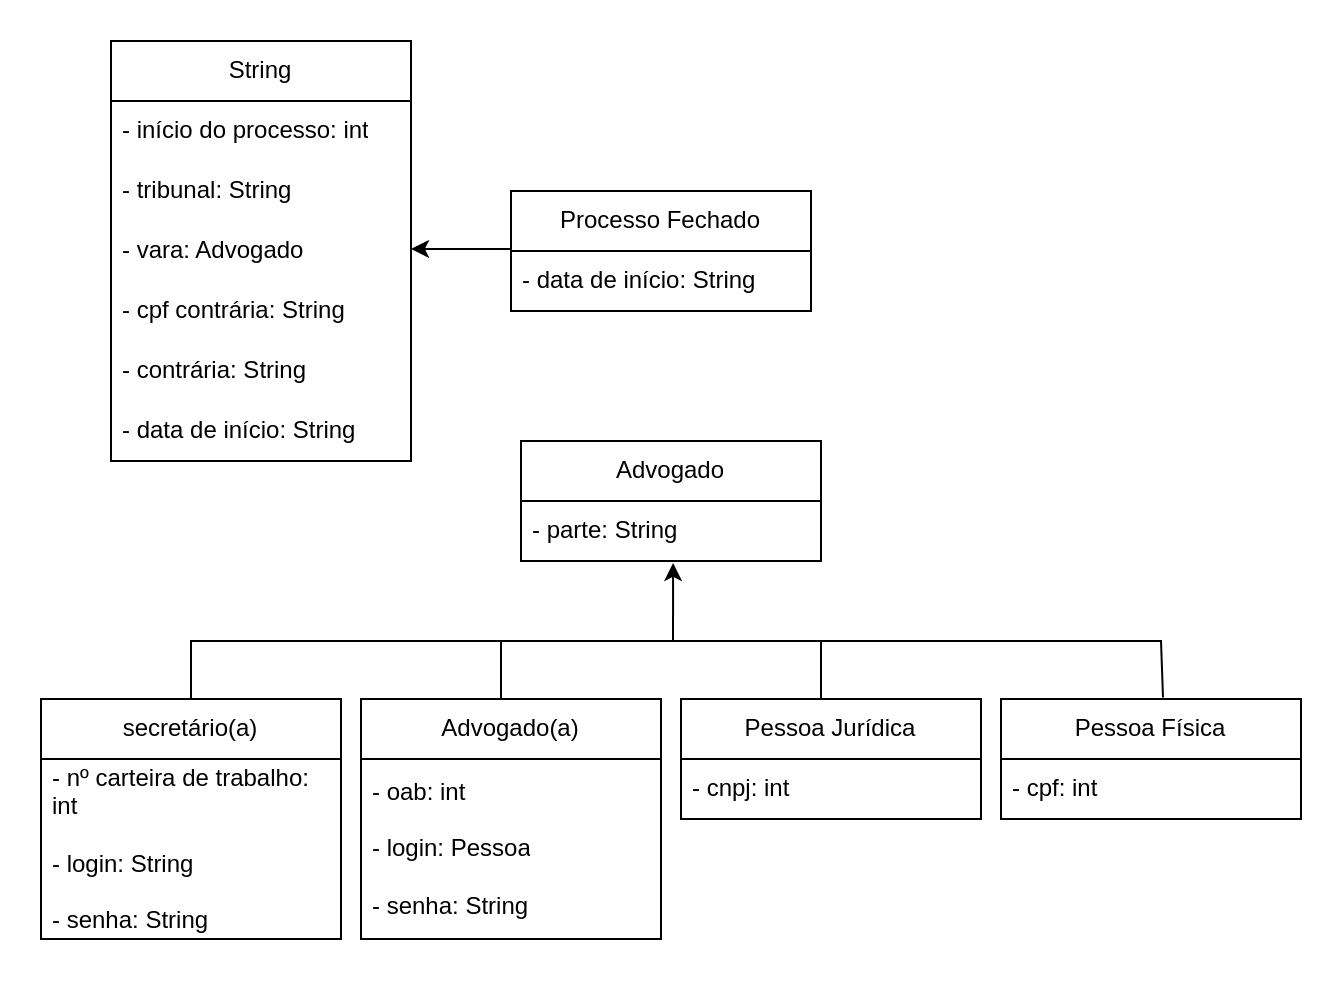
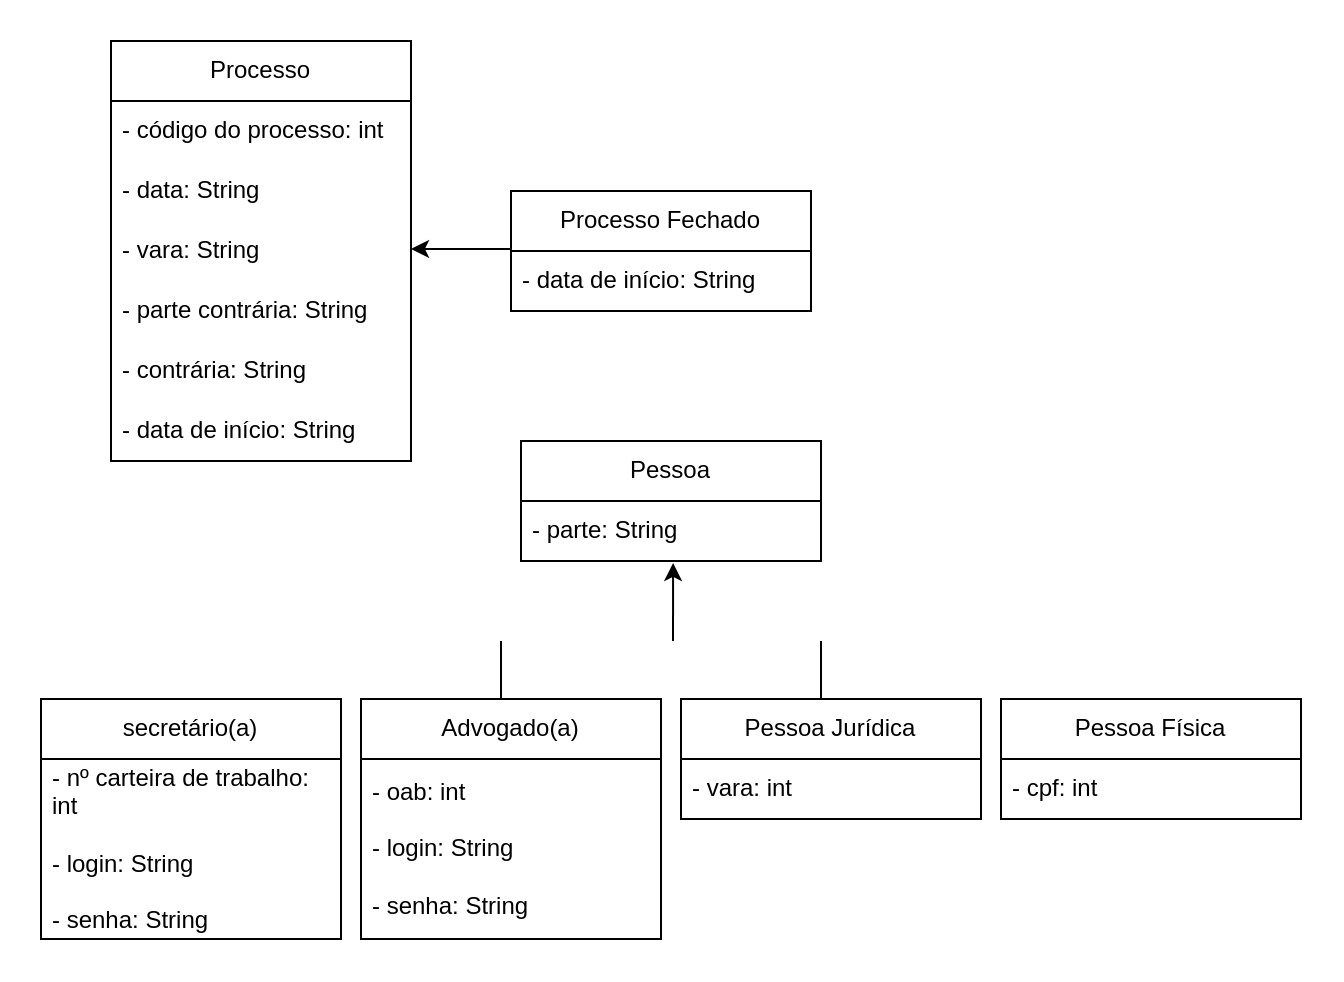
node "String": label "String" -> "Processo"
node "- início do processo: int": label "- início do processo: int" -> "- código do processo: int"
node "- tribunal: String": label "- tribunal: String" -> "- data: String"
node "- vara: Advogado": label "- vara: Advogado" -> "- vara: String"
node "- cpf contrária: String": label "- cpf contrária: String" -> "- parte contrária: String"
node "Advogado": label "Advogado" -> "Pessoa"
edge "Pessoa Física" -- "secretário(a)": removed
node "- cnpj: int": label "- cnpj: int" -> "- vara: int"
node "- oab: int - login: Pessoa - senha: String": label "- oab: int - login: Pessoa - senha: String" -> "- oab: int - login: String - senha: String"
